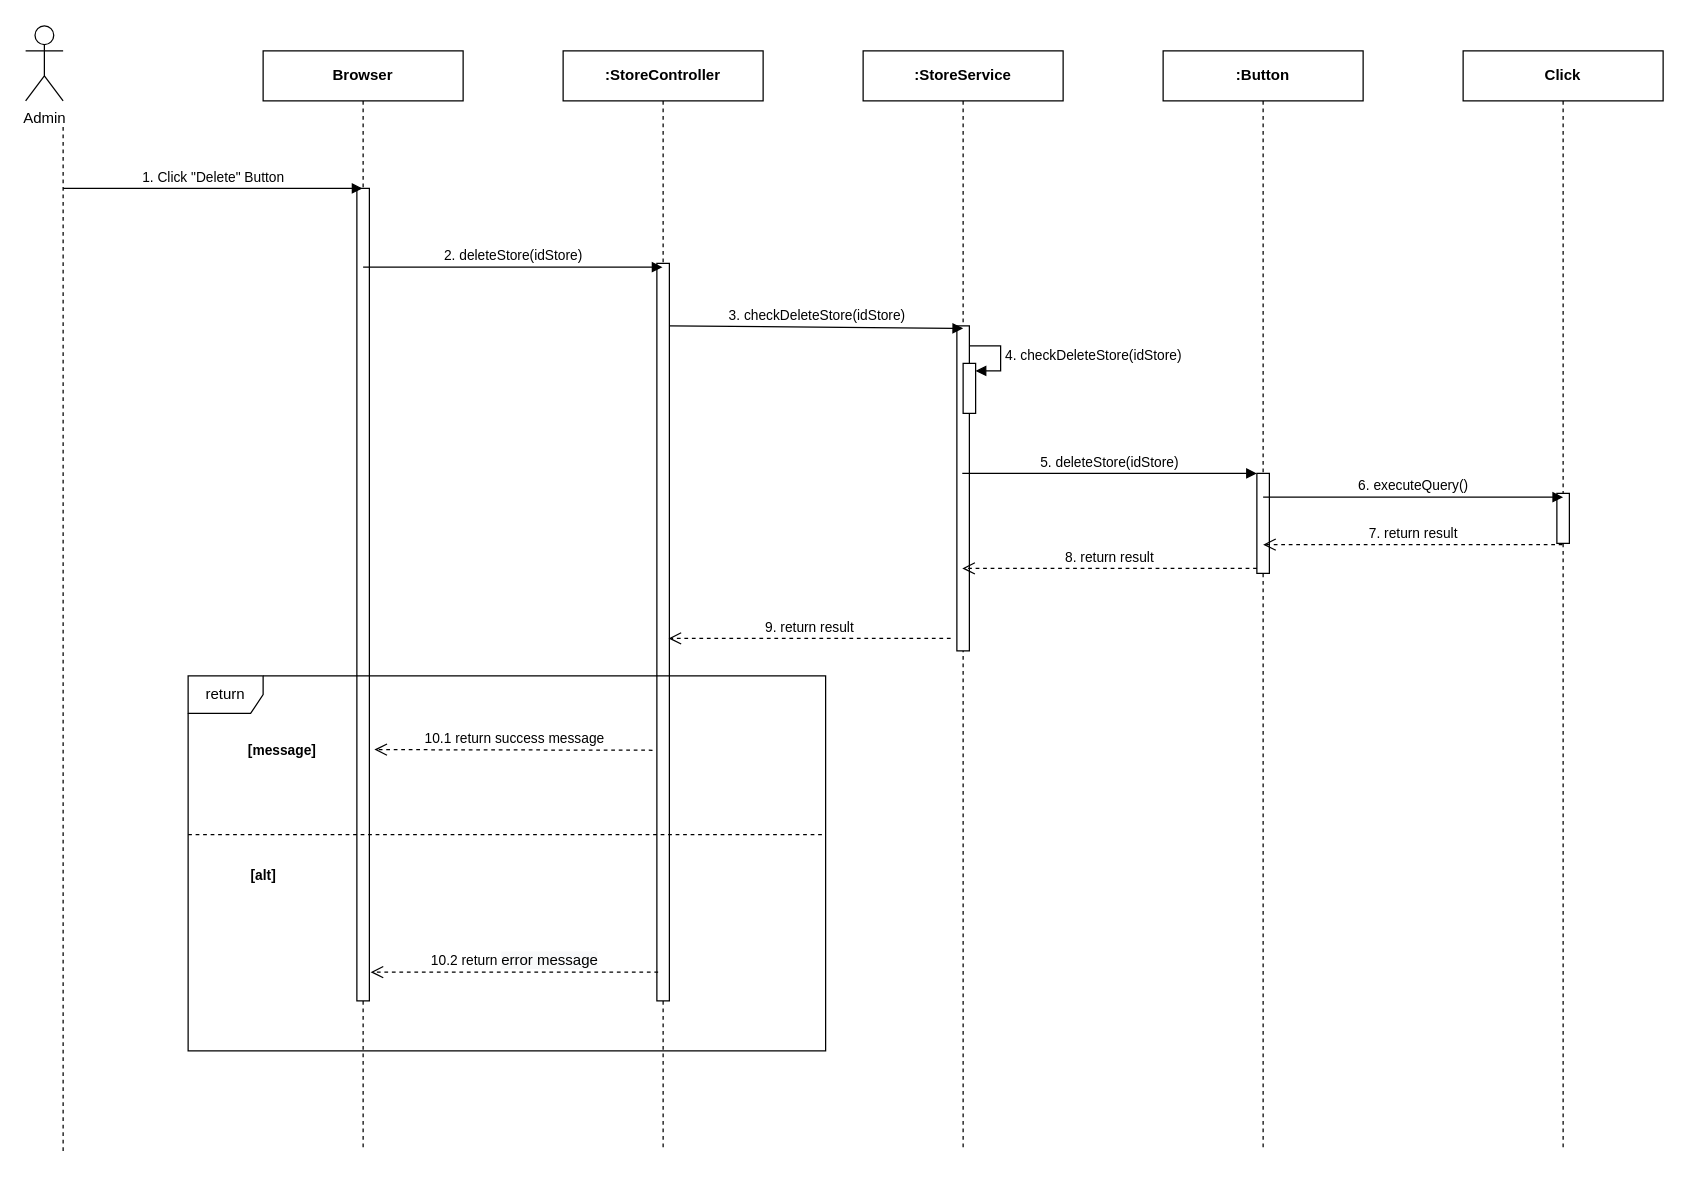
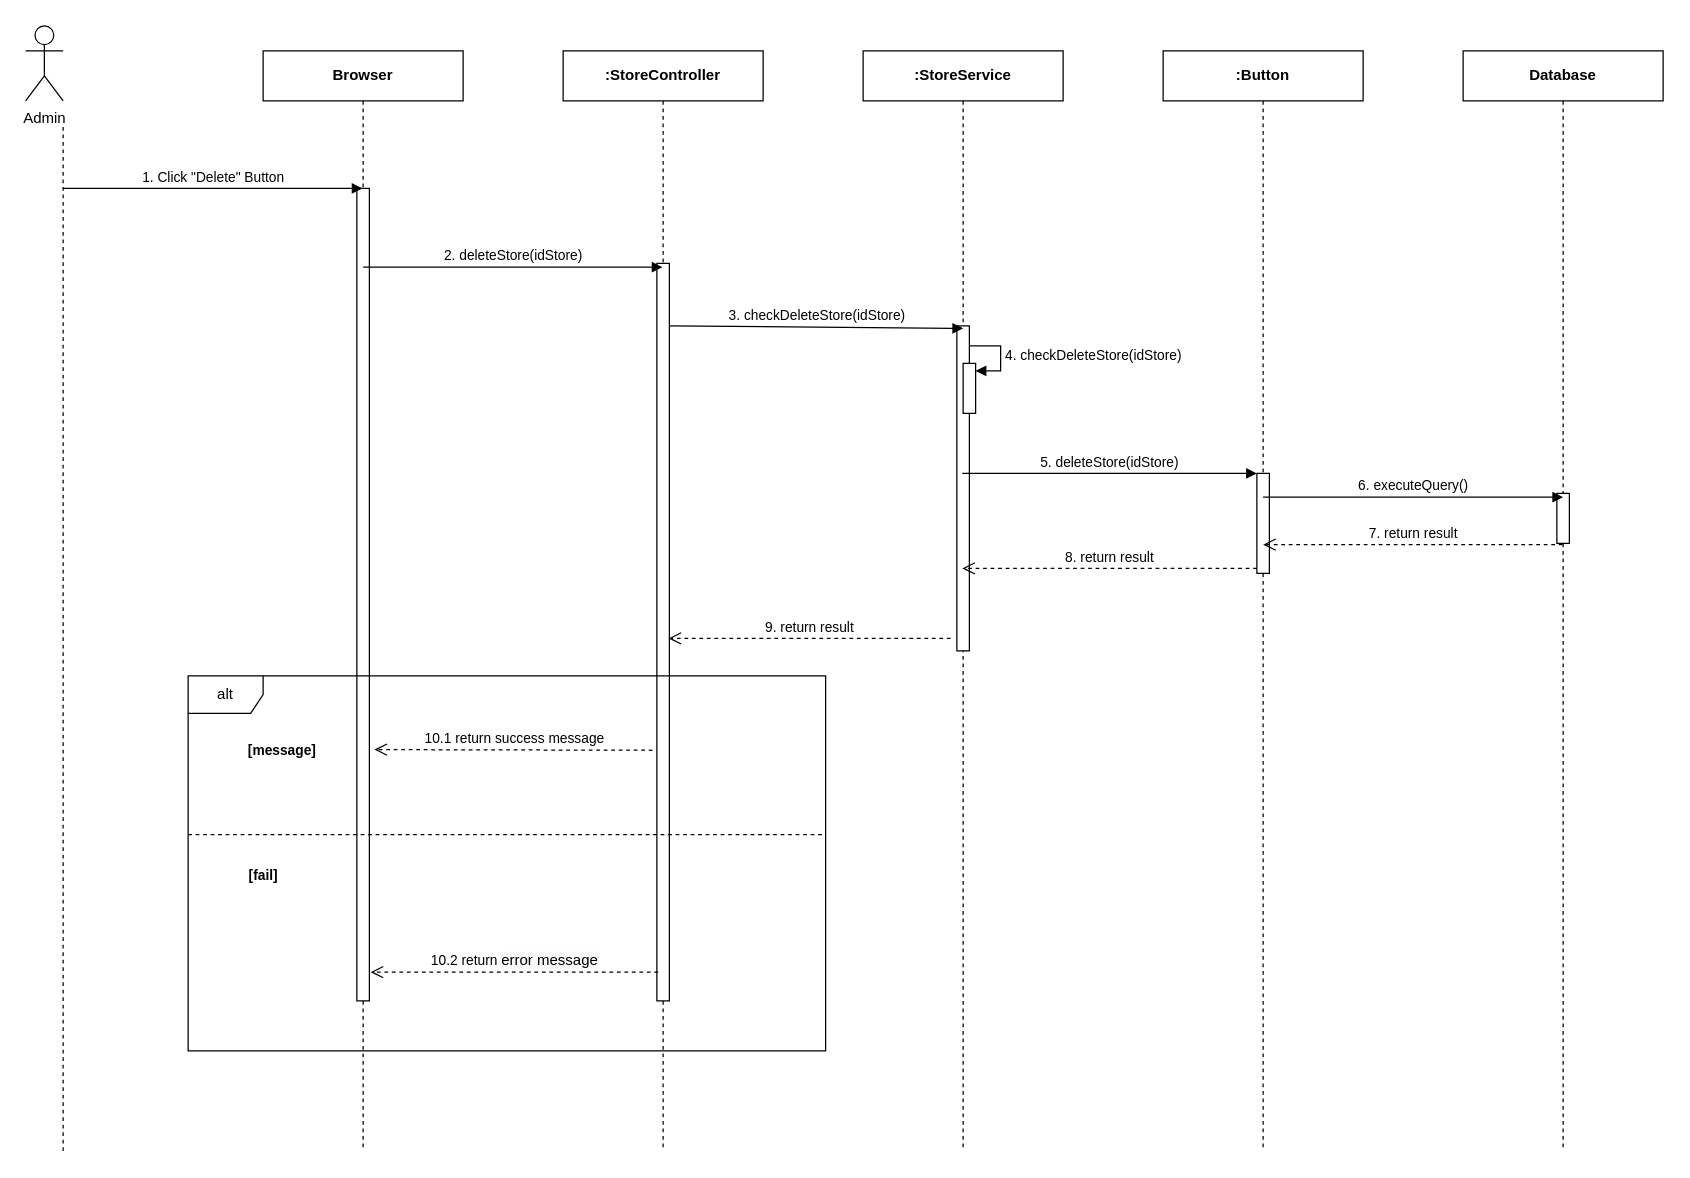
node "Click": label "Click" -> "Database"
node "return": label "return" -> "alt"
node "[alt]": label "[alt]" -> "[fail]"
